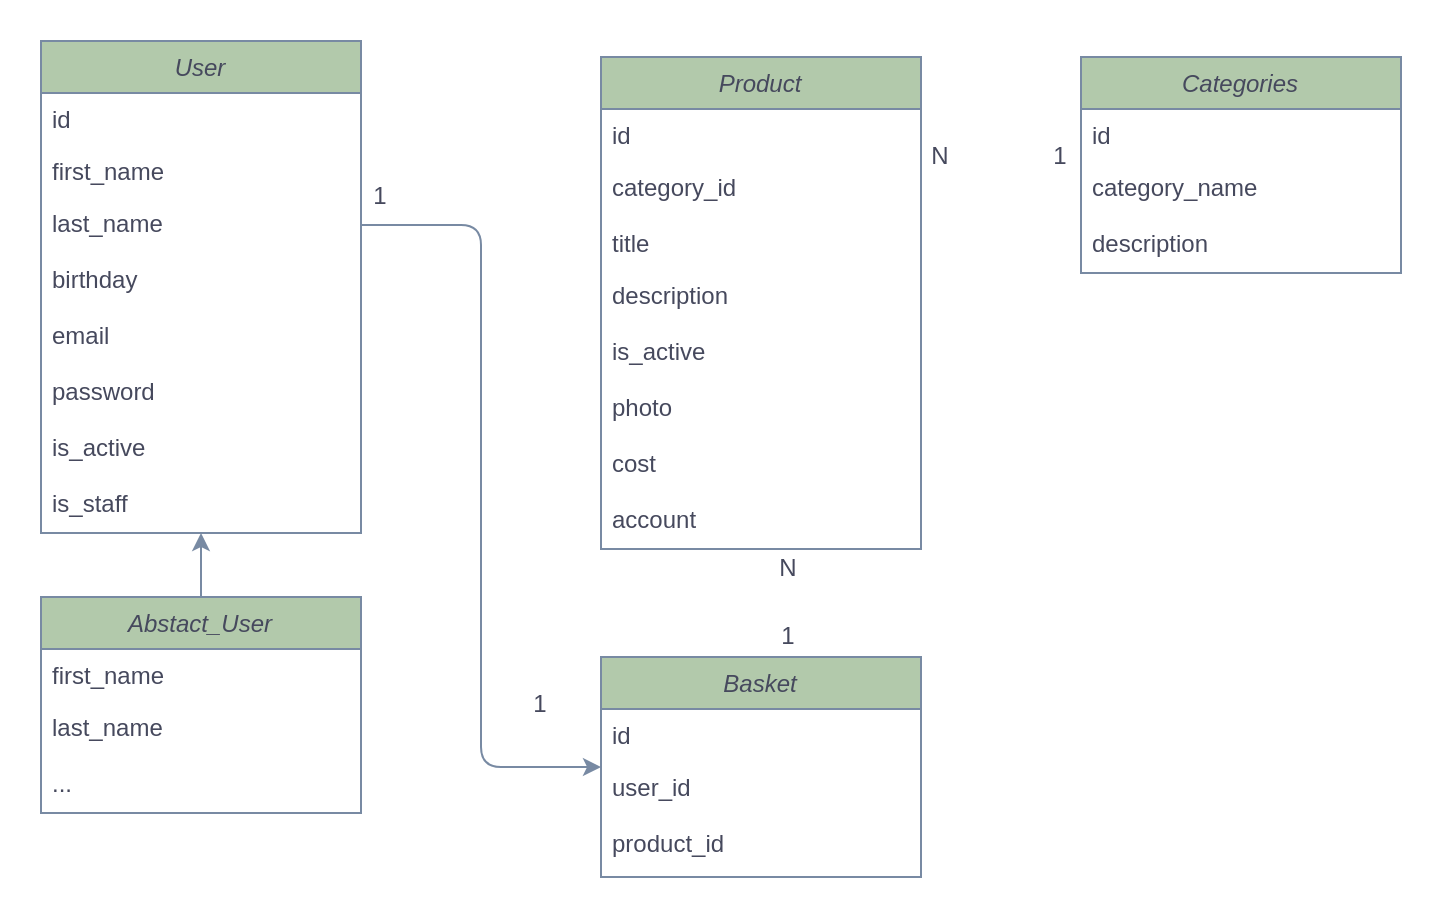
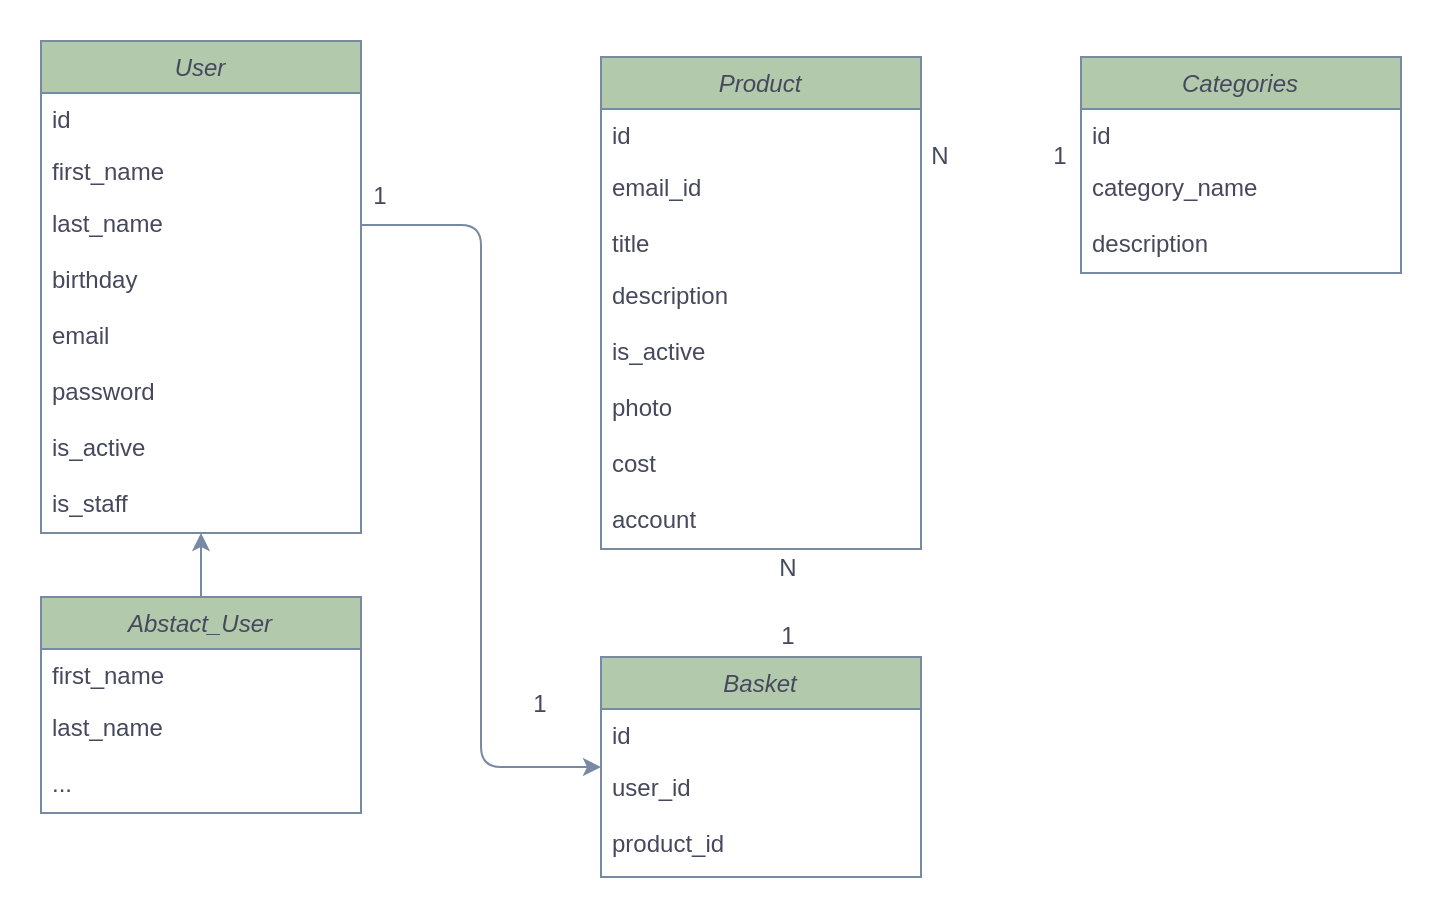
node "category_id": label "category_id" -> "email_id"
